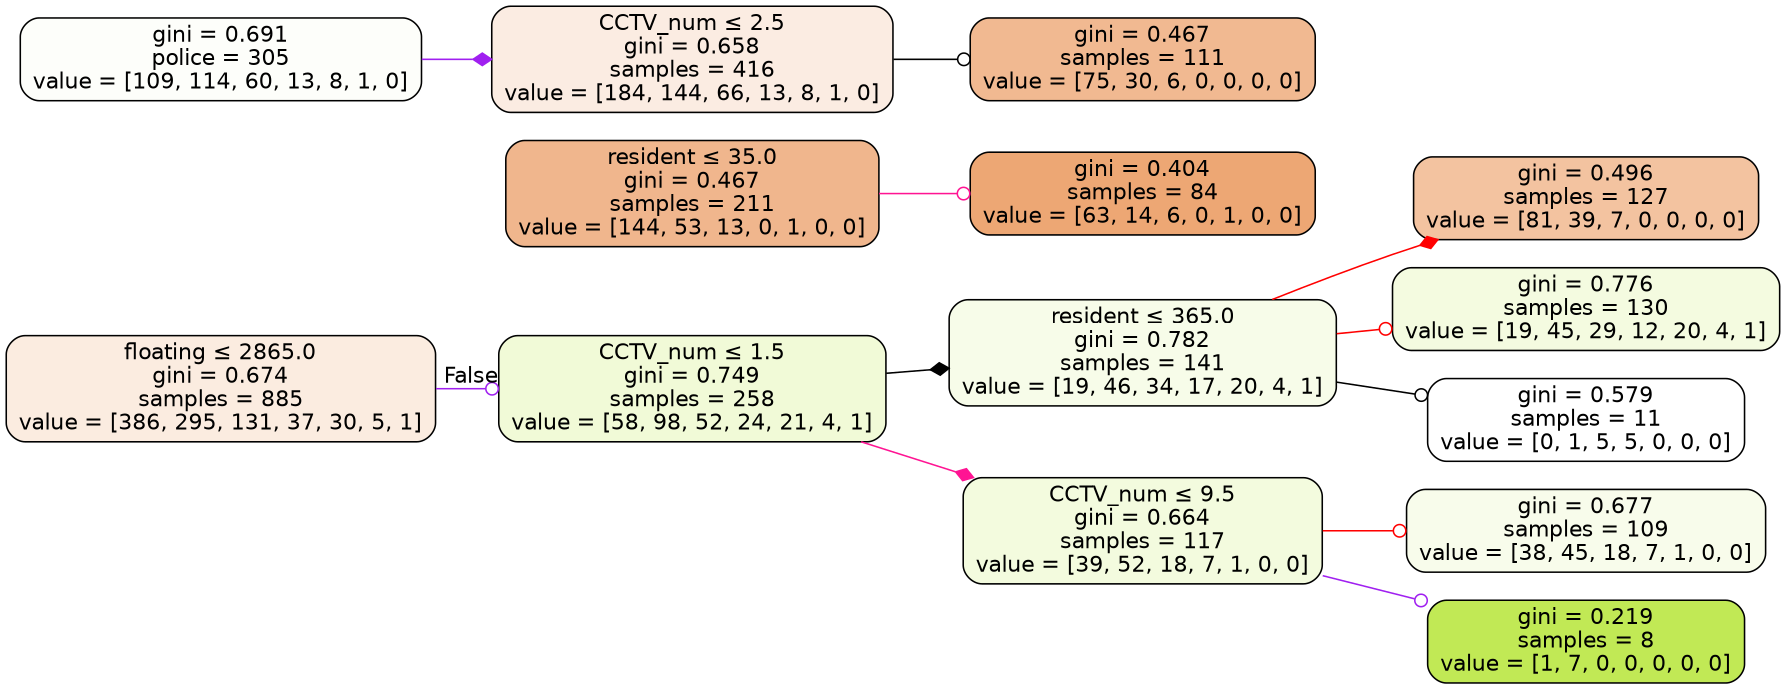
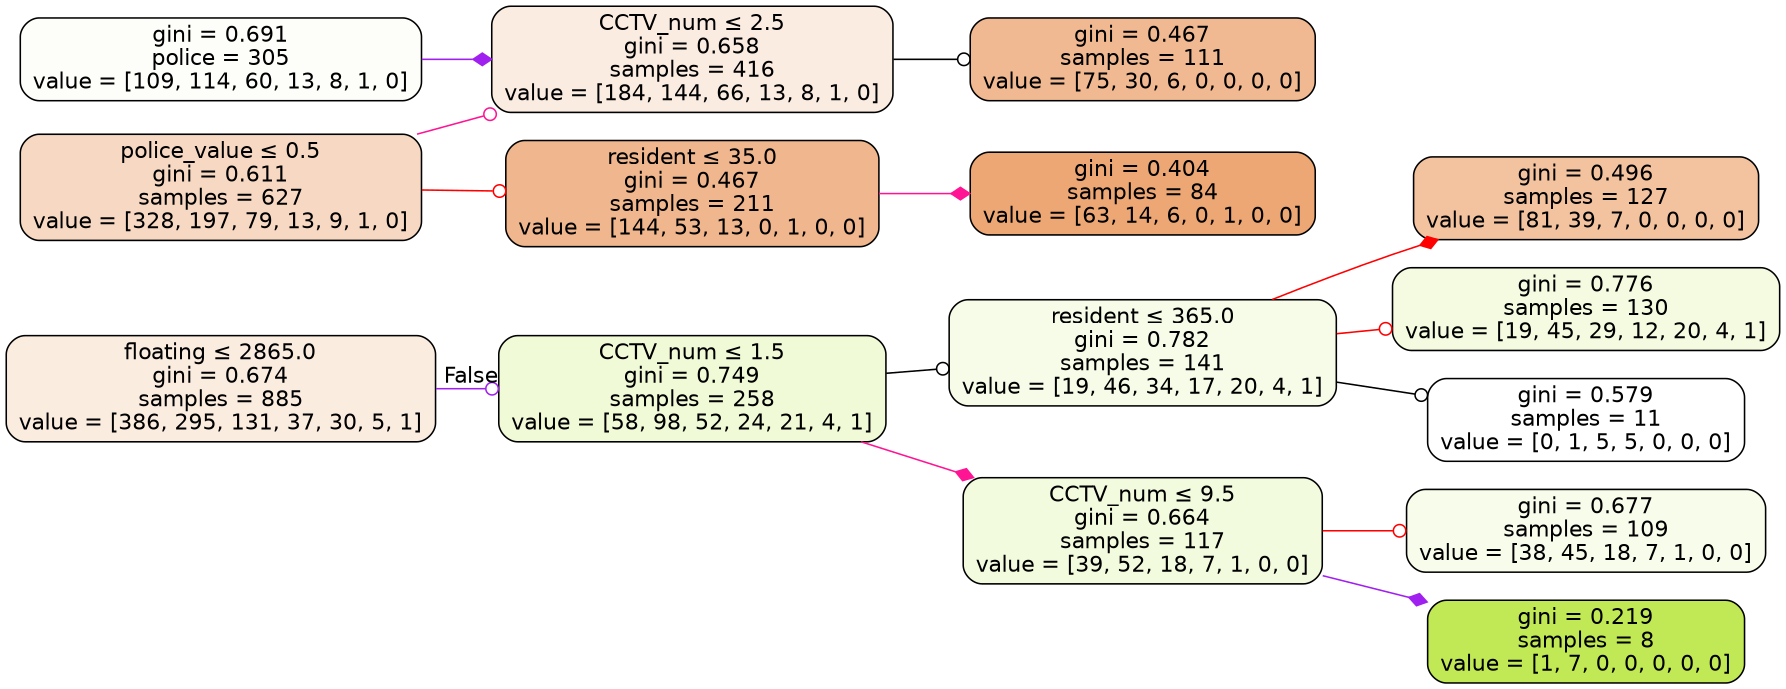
node "police_value ≤ 0.5": added
edge "resident ≤ 35.0" -> "gini = 0.404": arrowhead odot -> diamond
edge "CCTV_num ≤ 1.5" -> "resident ≤ 365.0": arrowhead diamond -> odot
edge "CCTV_num ≤ 9.5" -> "gini = 0.219": arrowhead odot -> diamond
